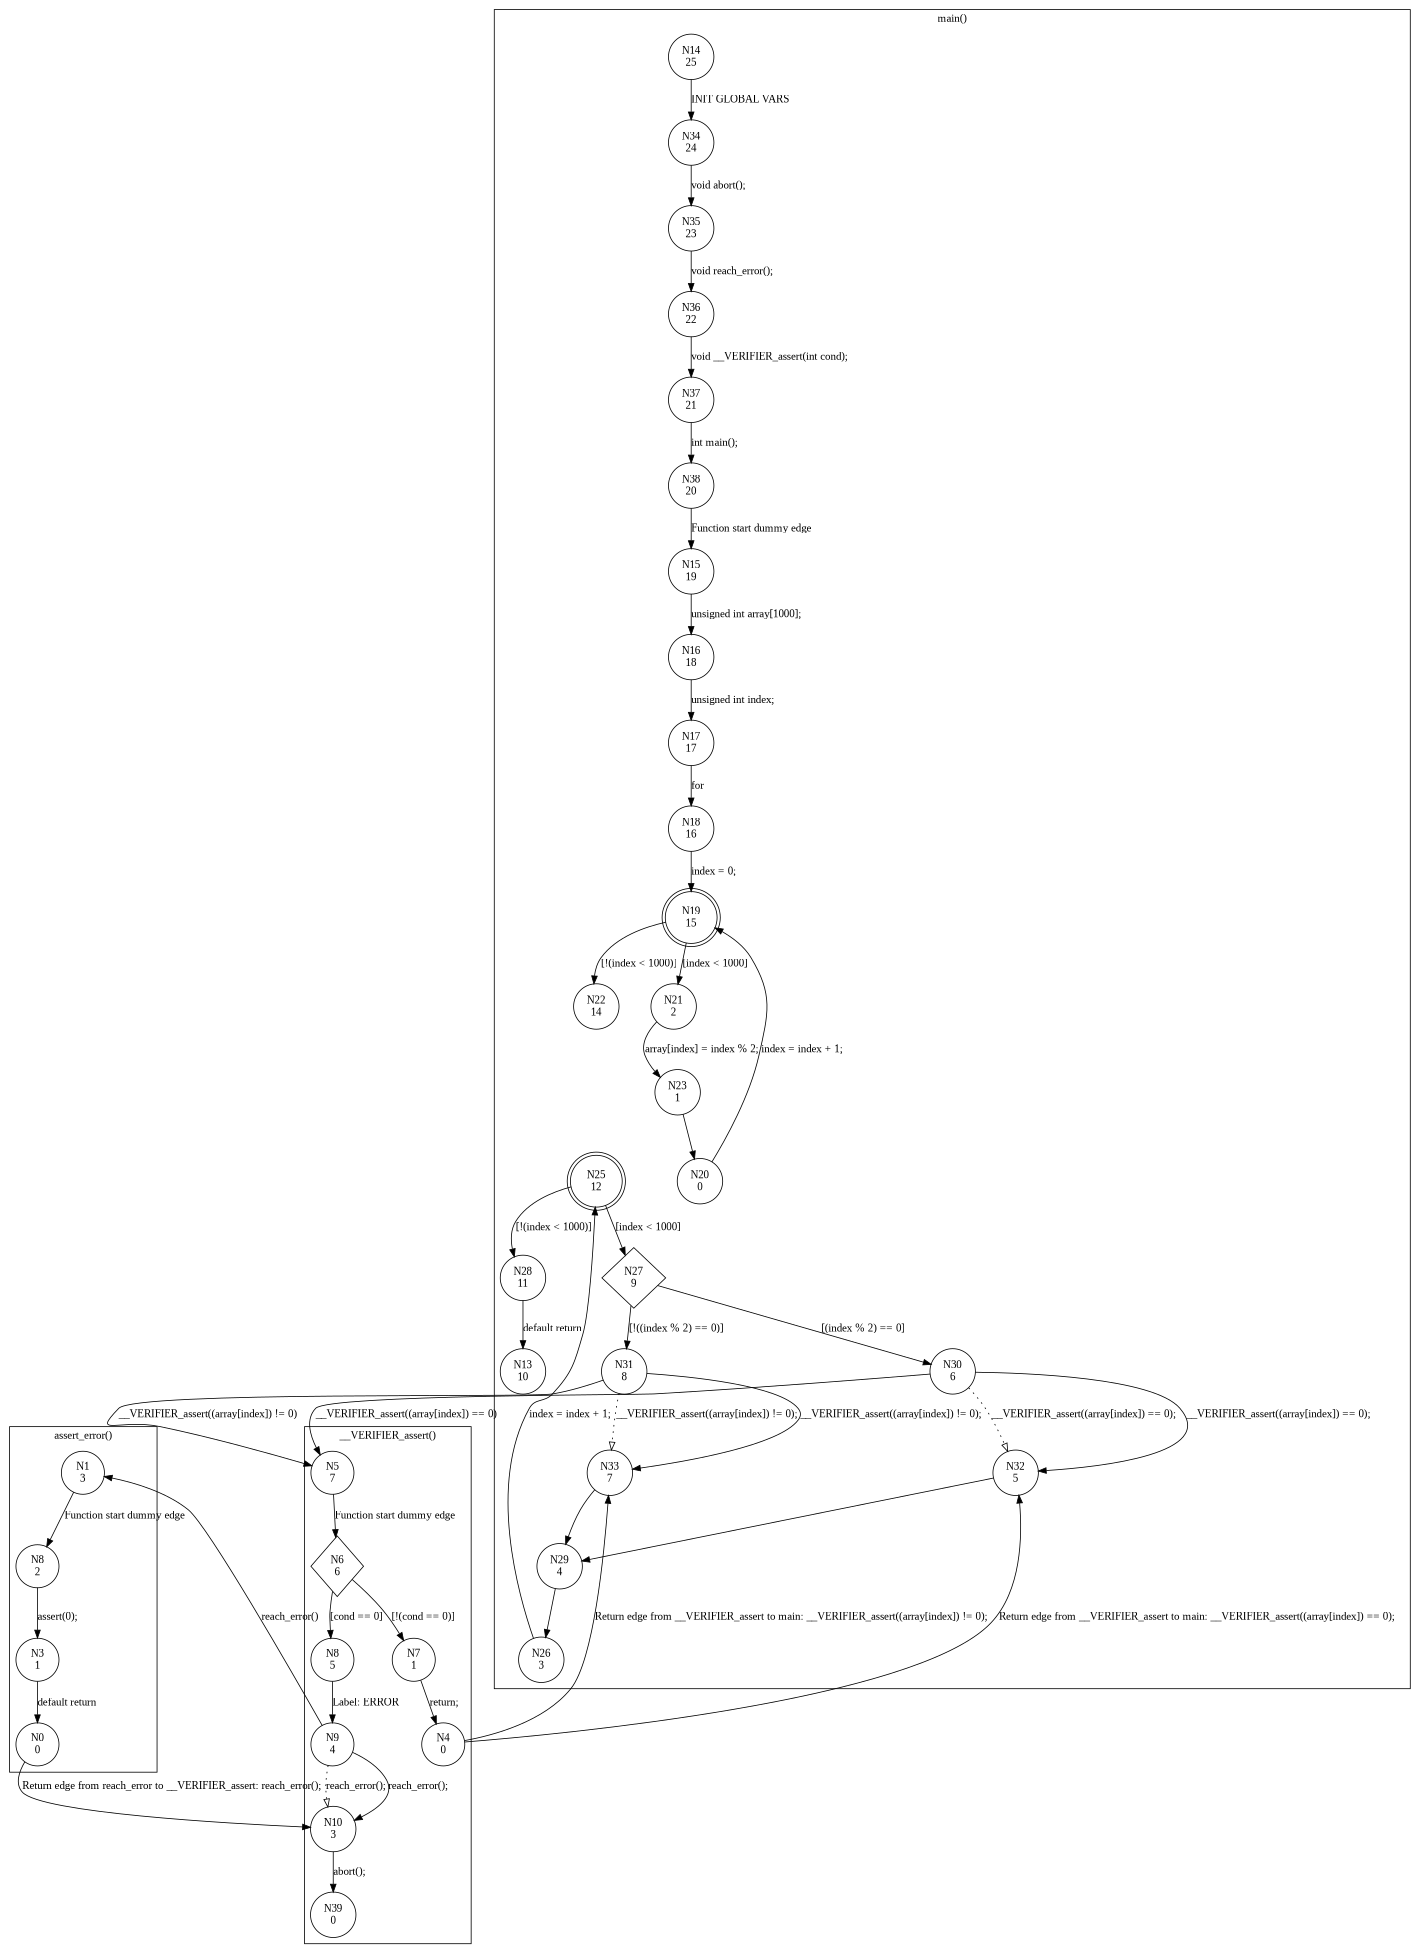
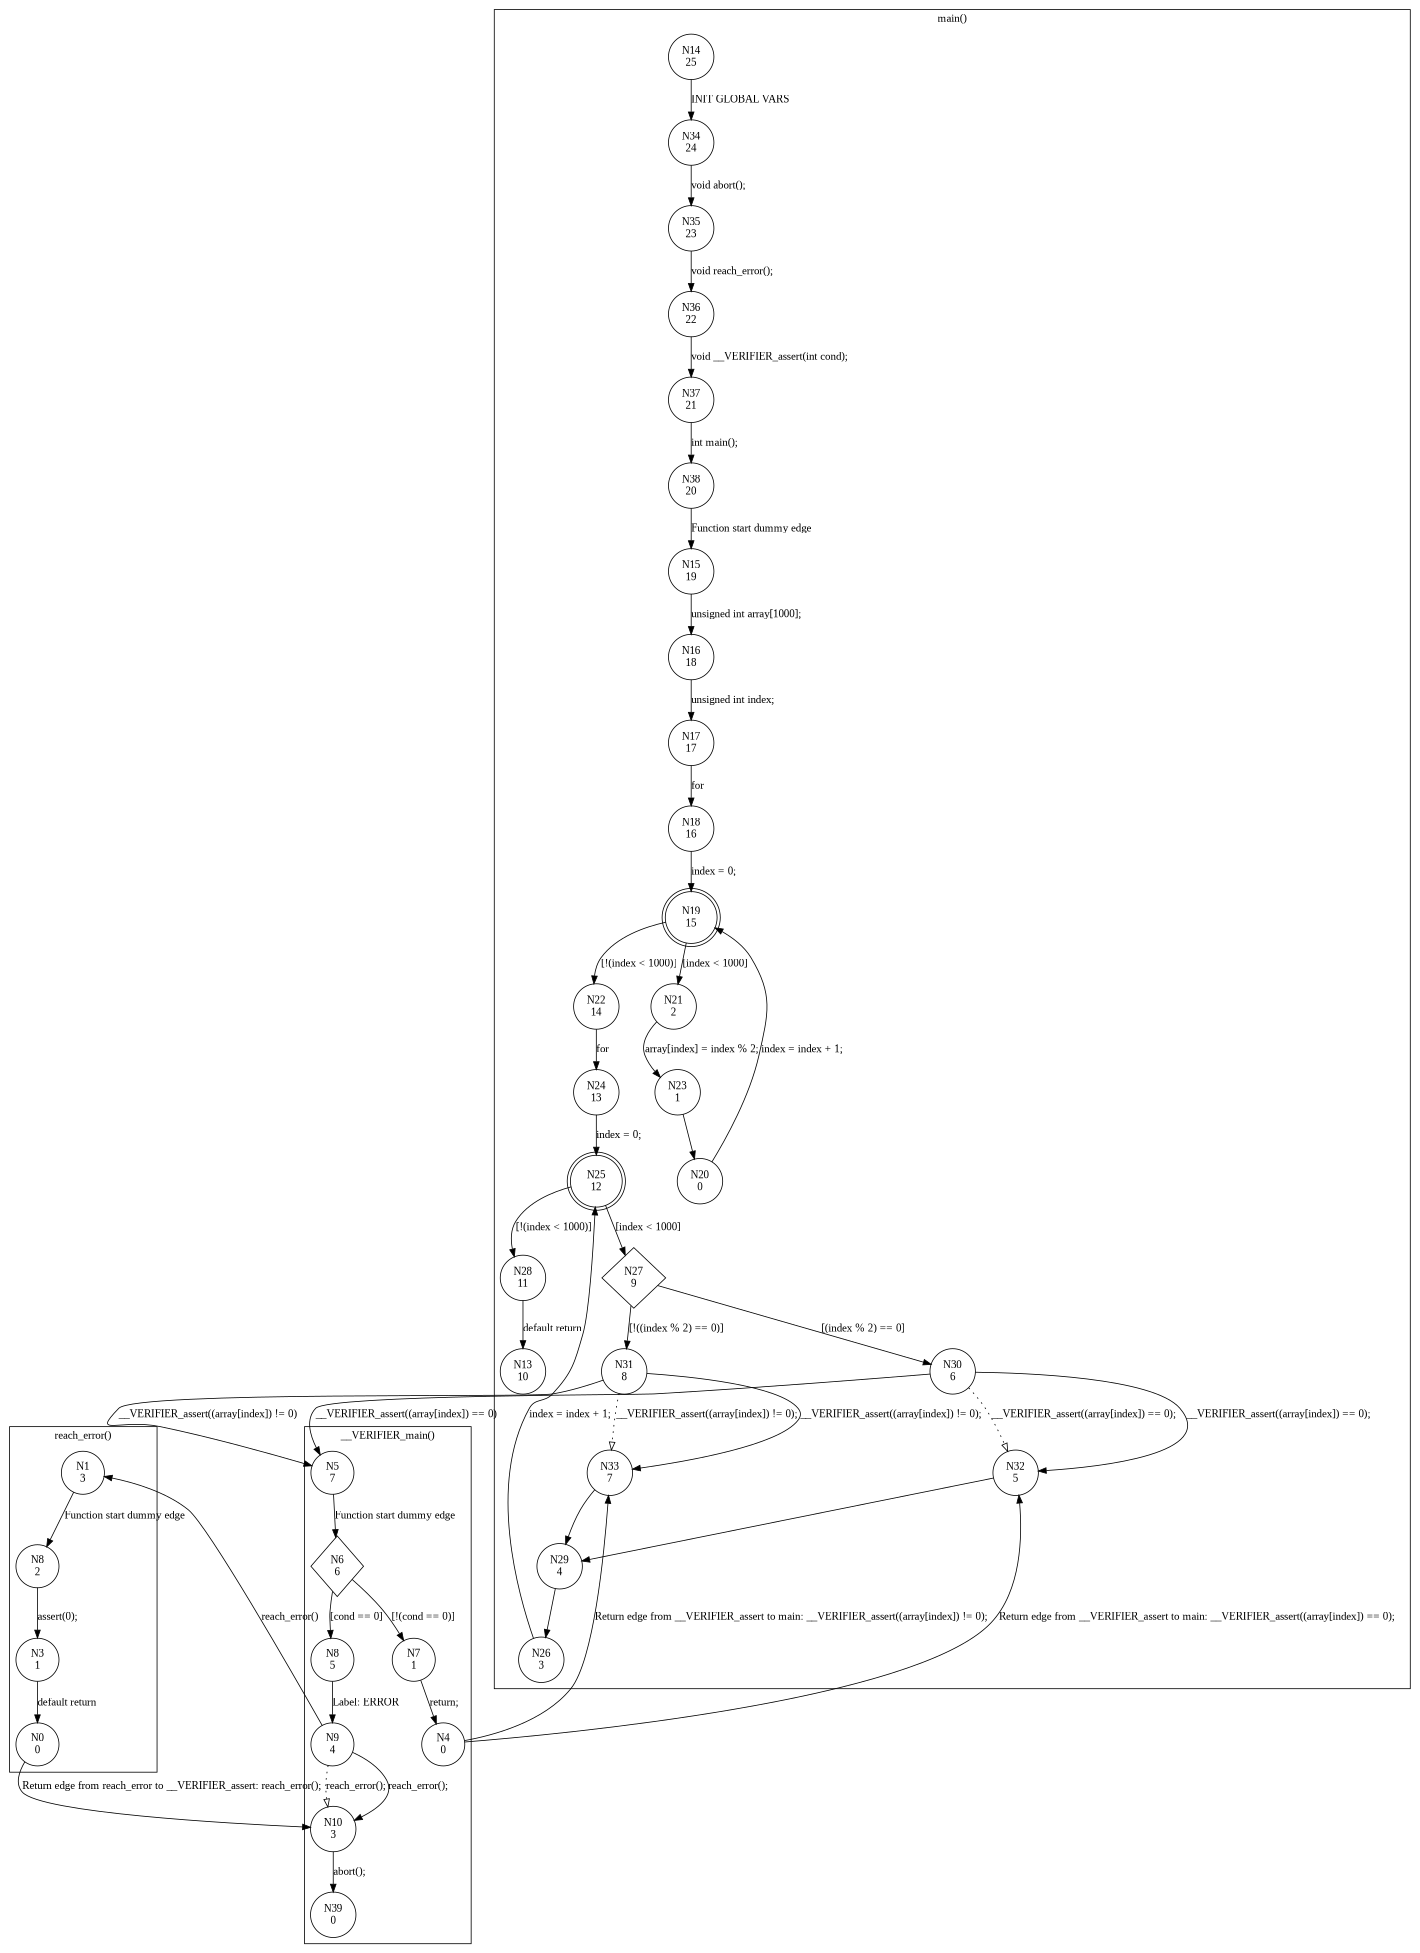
node "N24 13": added
cluster "assert_error()": label "assert_error()" -> "reach_error()"
cluster "__VERIFIER_assert()": label "__VERIFIER_assert()" -> "__VERIFIER_main()"
